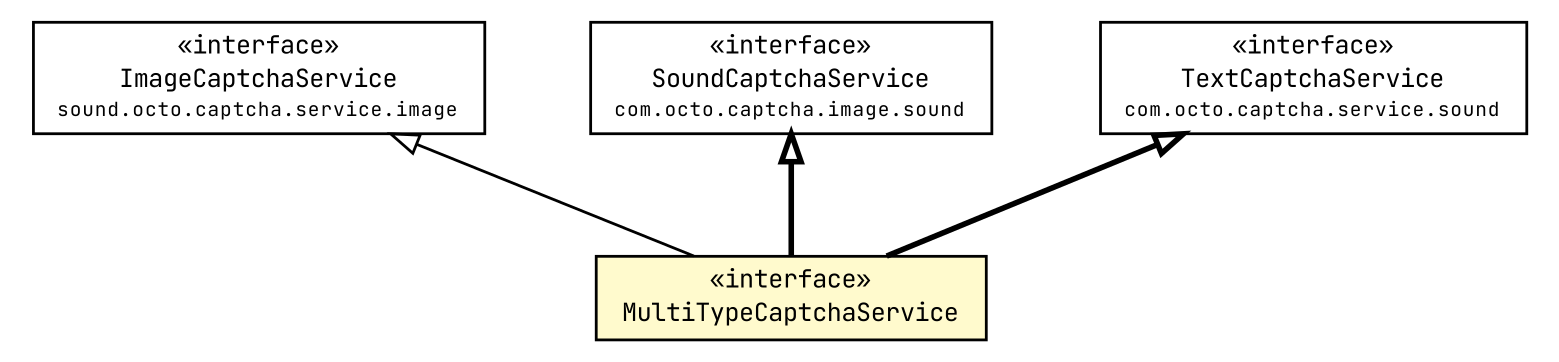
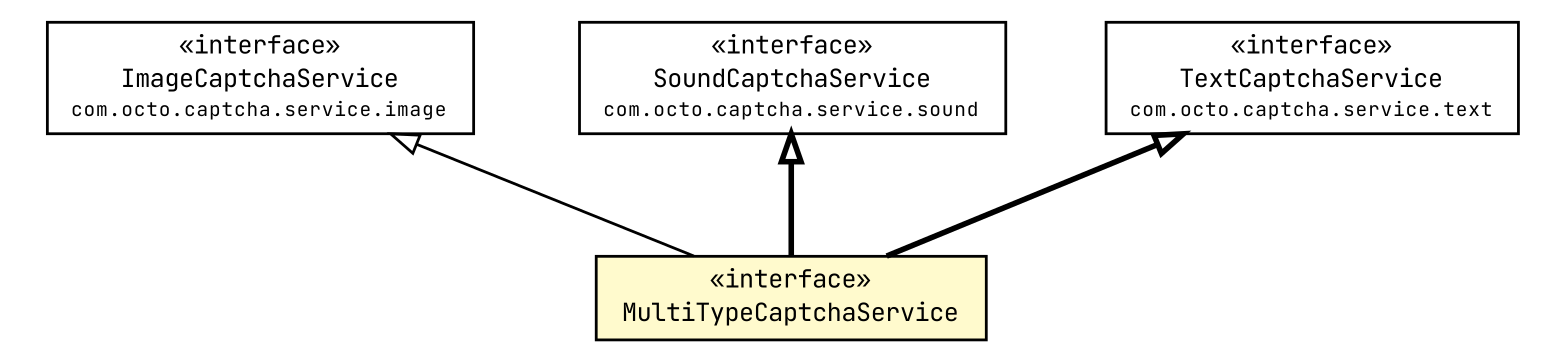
node "ImageCaptchaService": text "sound.octo.captcha.service.image" -> "com.octo.captcha.service.image"
node "SoundCaptchaService": text "com.octo.captcha.image.sound" -> "com.octo.captcha.service.sound"
node "TextCaptchaService": text "com.octo.captcha.service.sound" -> "com.octo.captcha.service.text"
